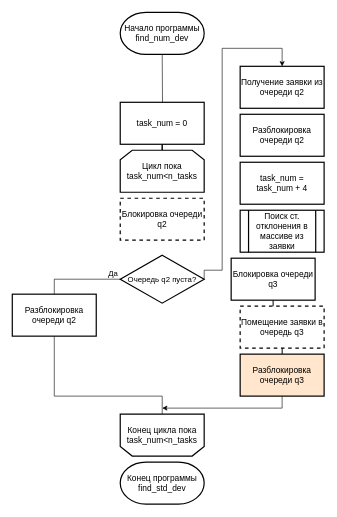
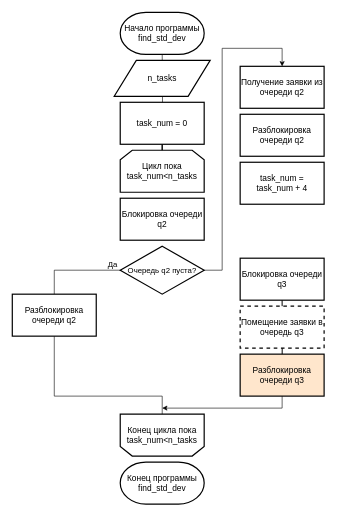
node "Начало программы find_num_dev": label "Начало программы find_num_dev" -> "Начало программы find_std_dev"
node "n_tasks": added
node "Блокировка очереди q2": style dashed -> solid
node "Поиск ст. отклонения в массиве из заявки": removed
node "Очередь q2 пуста?": moved (162, 279) -> (162, 270)
node "Блокировка очереди q3": moved (273, 279) -> (282, 279)
